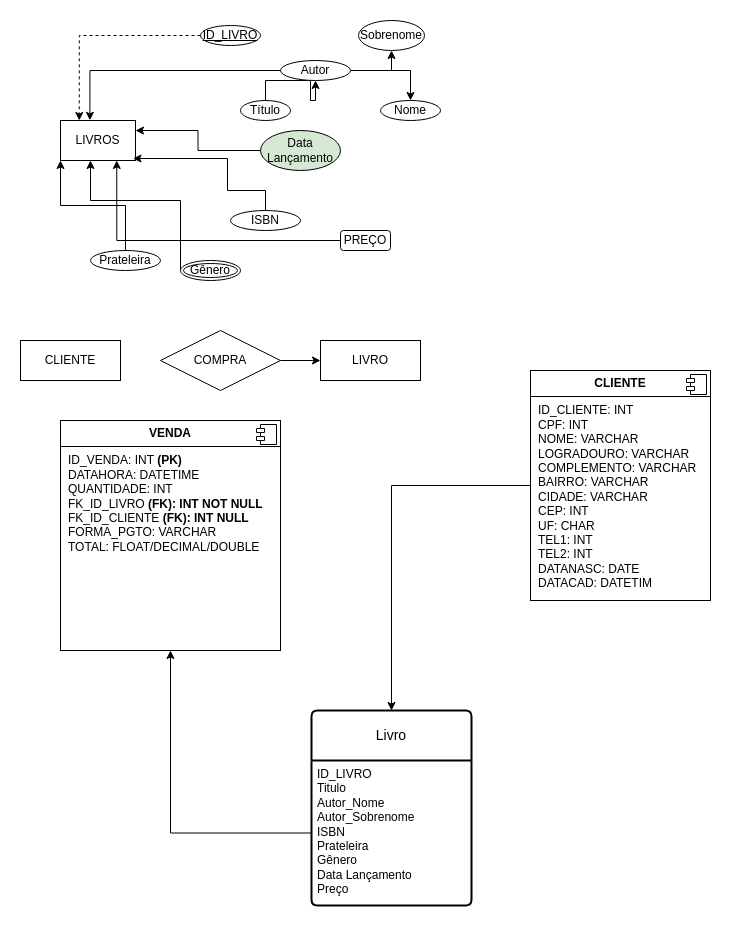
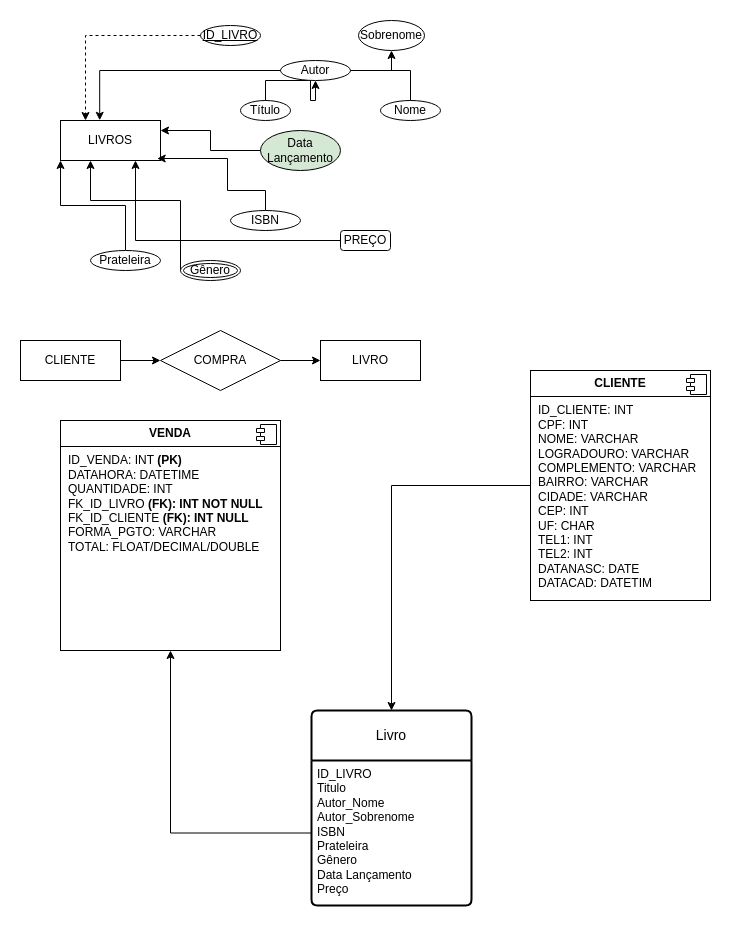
edge "Autor" -> "Nome": arrowhead classic -> none
node "LIVROS": size 75x40 -> 100x40
edge "CLIENTE" -> "COMPRA": added
